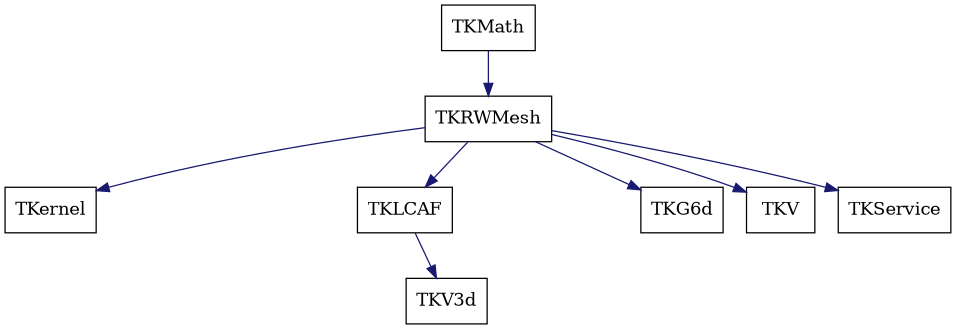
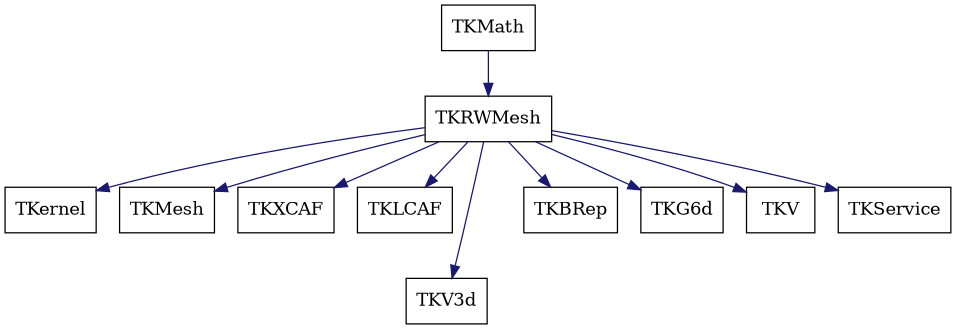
node "TKMesh": added
node "TKXCAF": added
node "TKBRep": added
edge "TKLCAF" -> "TKV3d": now "TKRWMesh" -> "TKV3d"
